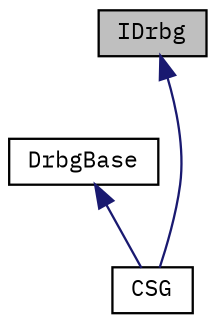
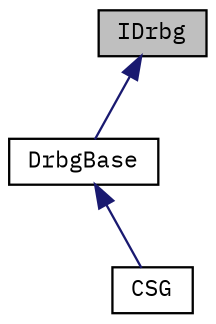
edge "CSG" -> "IDrbg": now "DrbgBase" -> "IDrbg"
